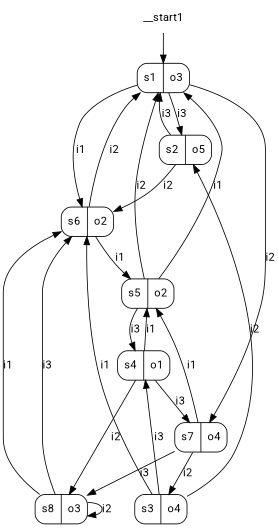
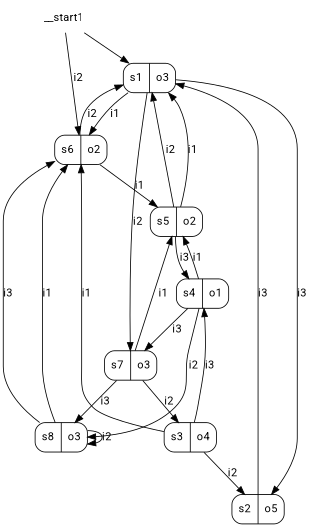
edge "s2" -> "s6": now "__start1" -> "s6"
node "s7": text "o4" -> "o3"
